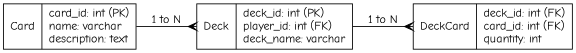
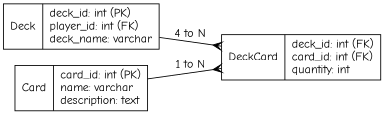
edge "Deck" -- "DeckCard": label "1 to N" -> "4 to N"
edge "Card" -- "Deck": now "Card" -- "DeckCard"
